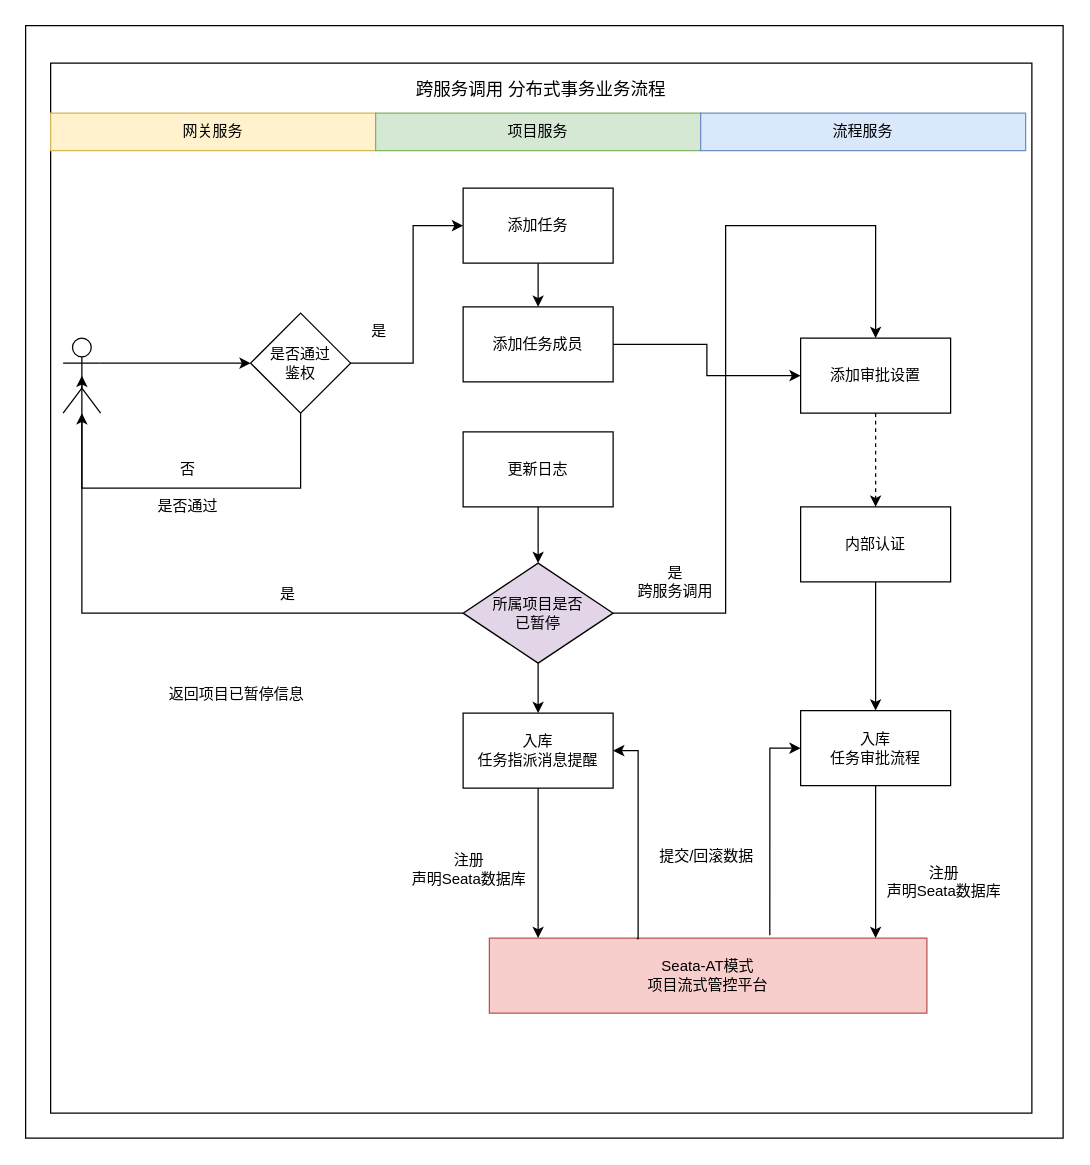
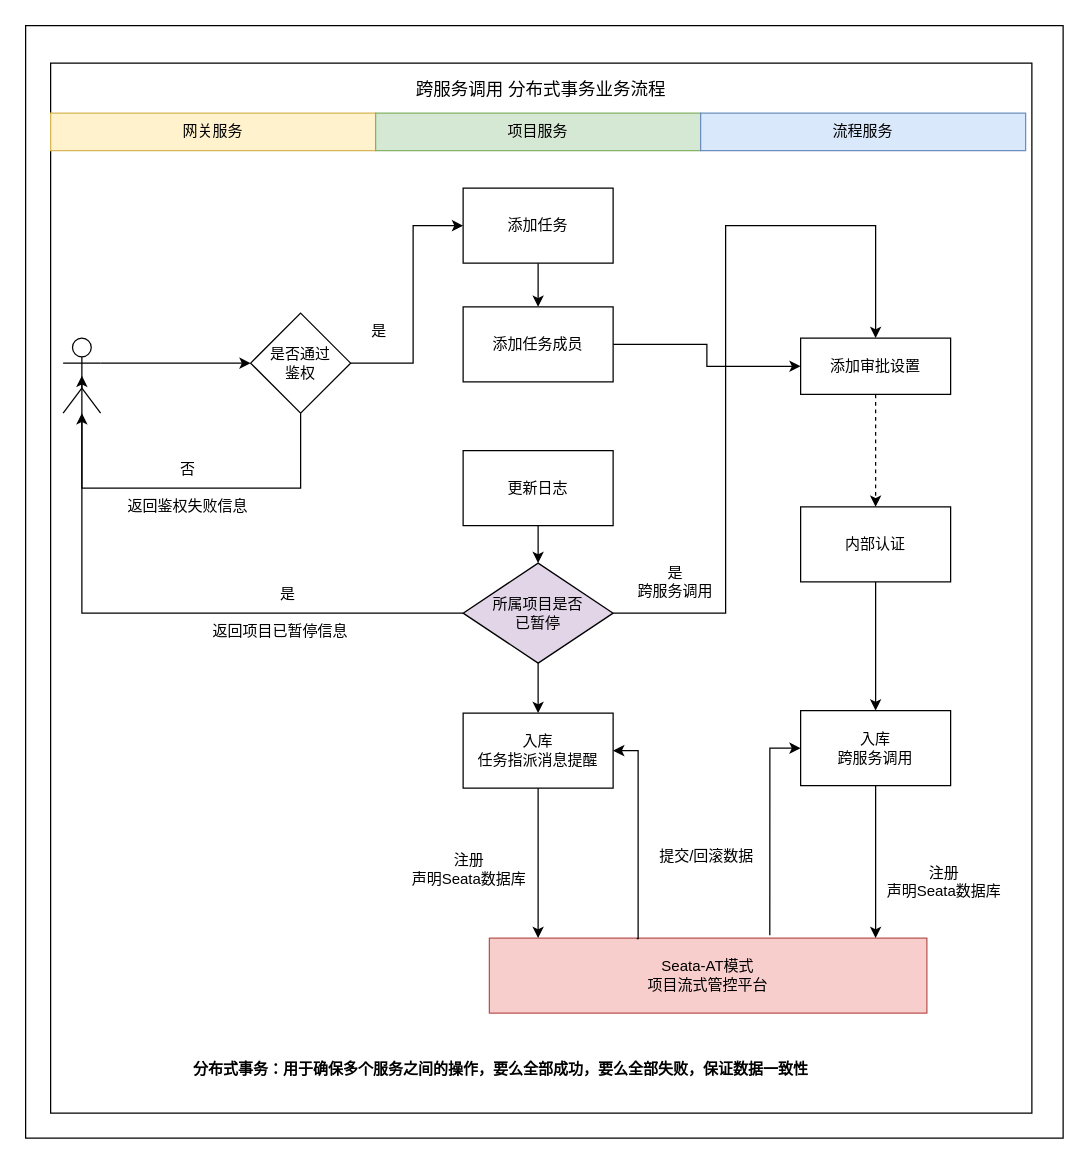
node "添加审批设置": size 150x75 -> 150x56
node "更新日志": moved (538, 469) -> (538, 488)
node "是否通过": label "是否通过" -> "返回鉴权失败信息"
node "返回项目已暂停信息": moved (237, 694) -> (281, 632)
node "入库 任务审批流程": label "入库 任务审批流程" -> "入库 跨服务调用"
node "分布式事务：用于确保多个服务之间的操作，要么全部成功，要么全部失败，保证数据一致性": added
